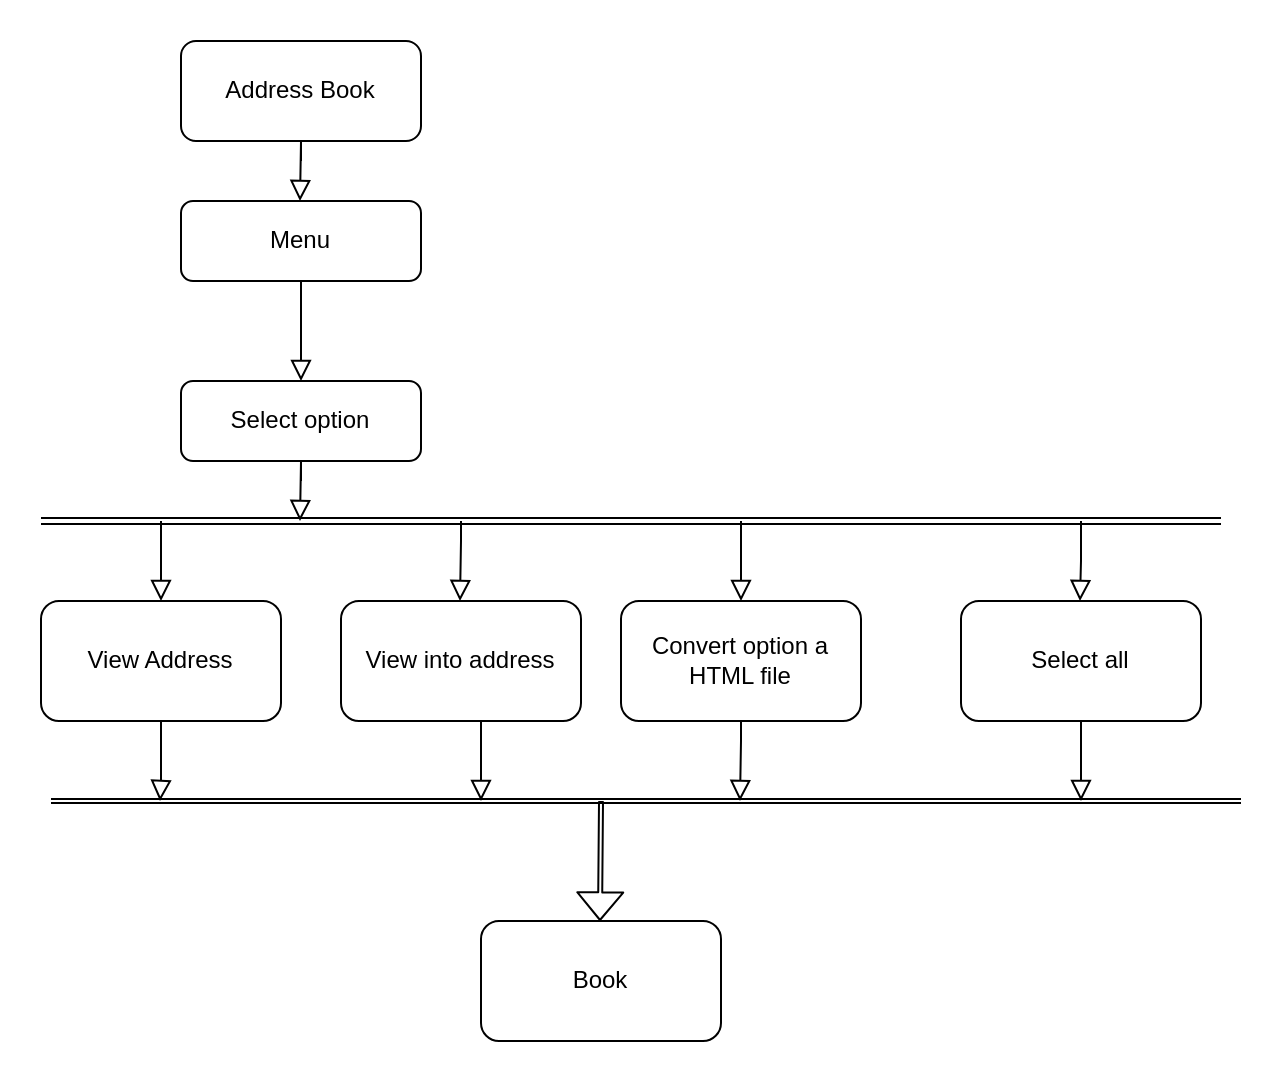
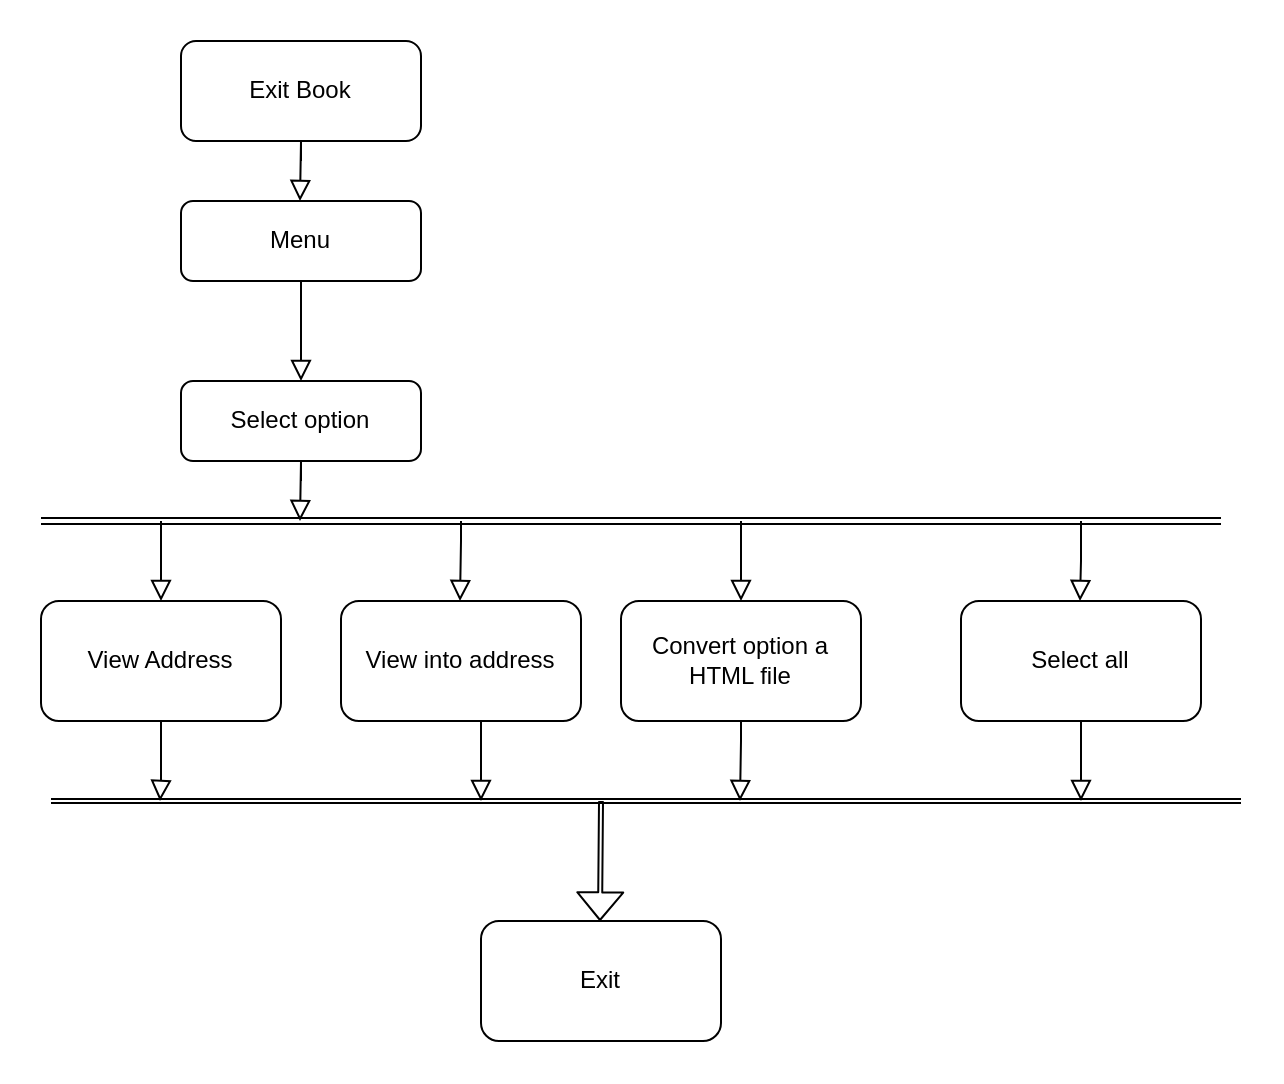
node "Address Book": label "Address Book" -> "Exit Book"
node "Book": label "Book" -> "Exit"
